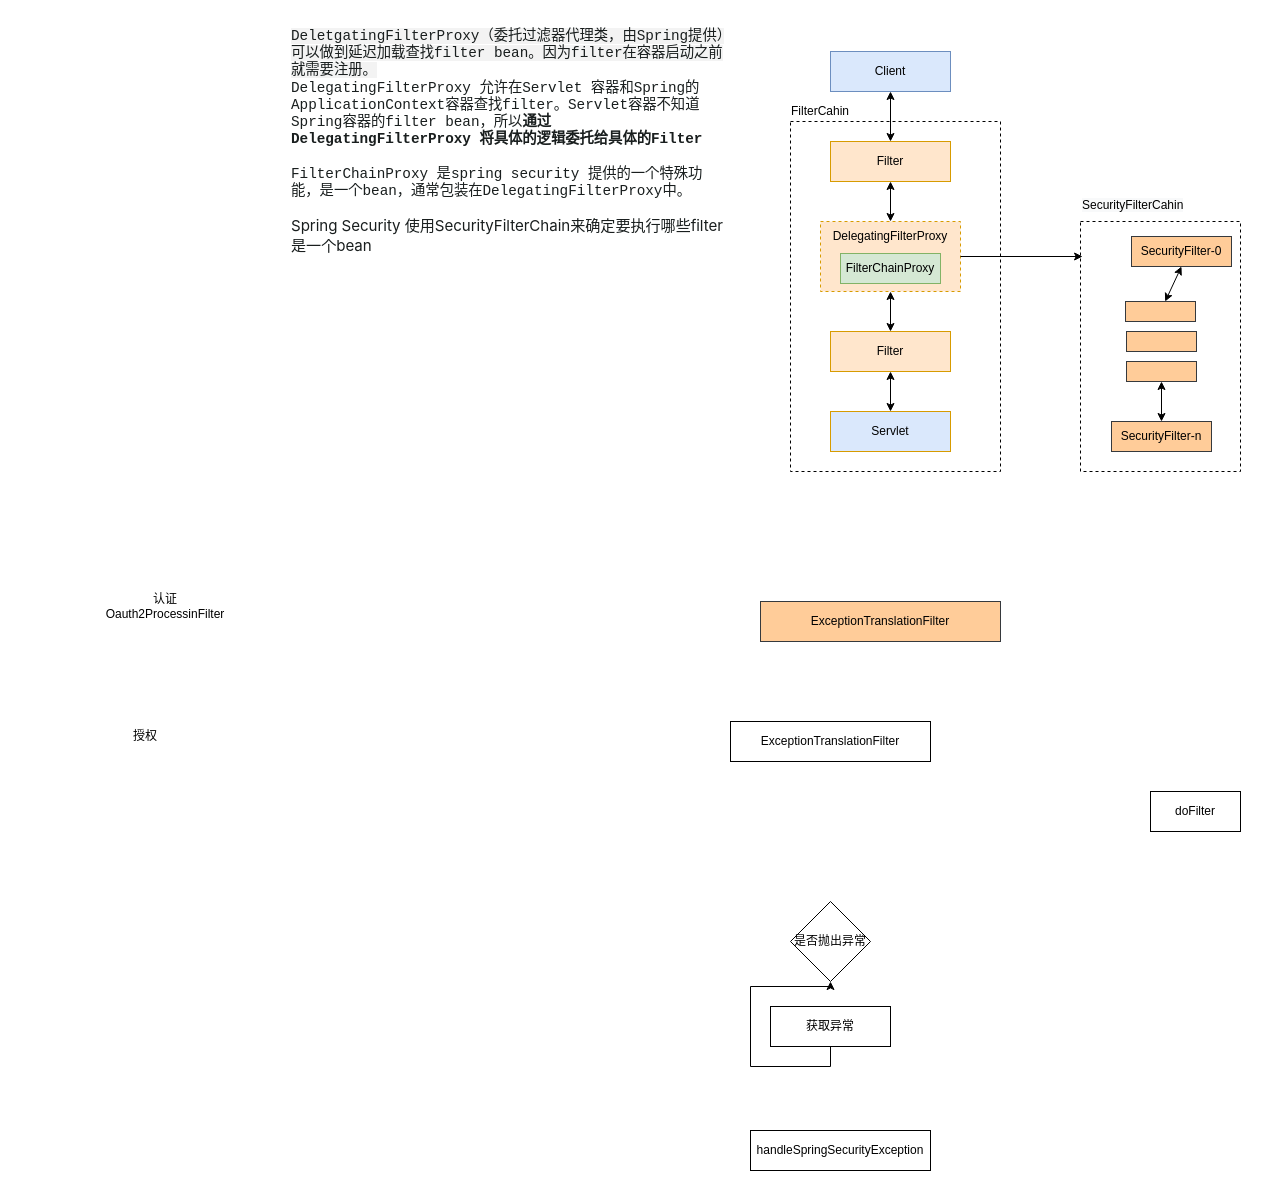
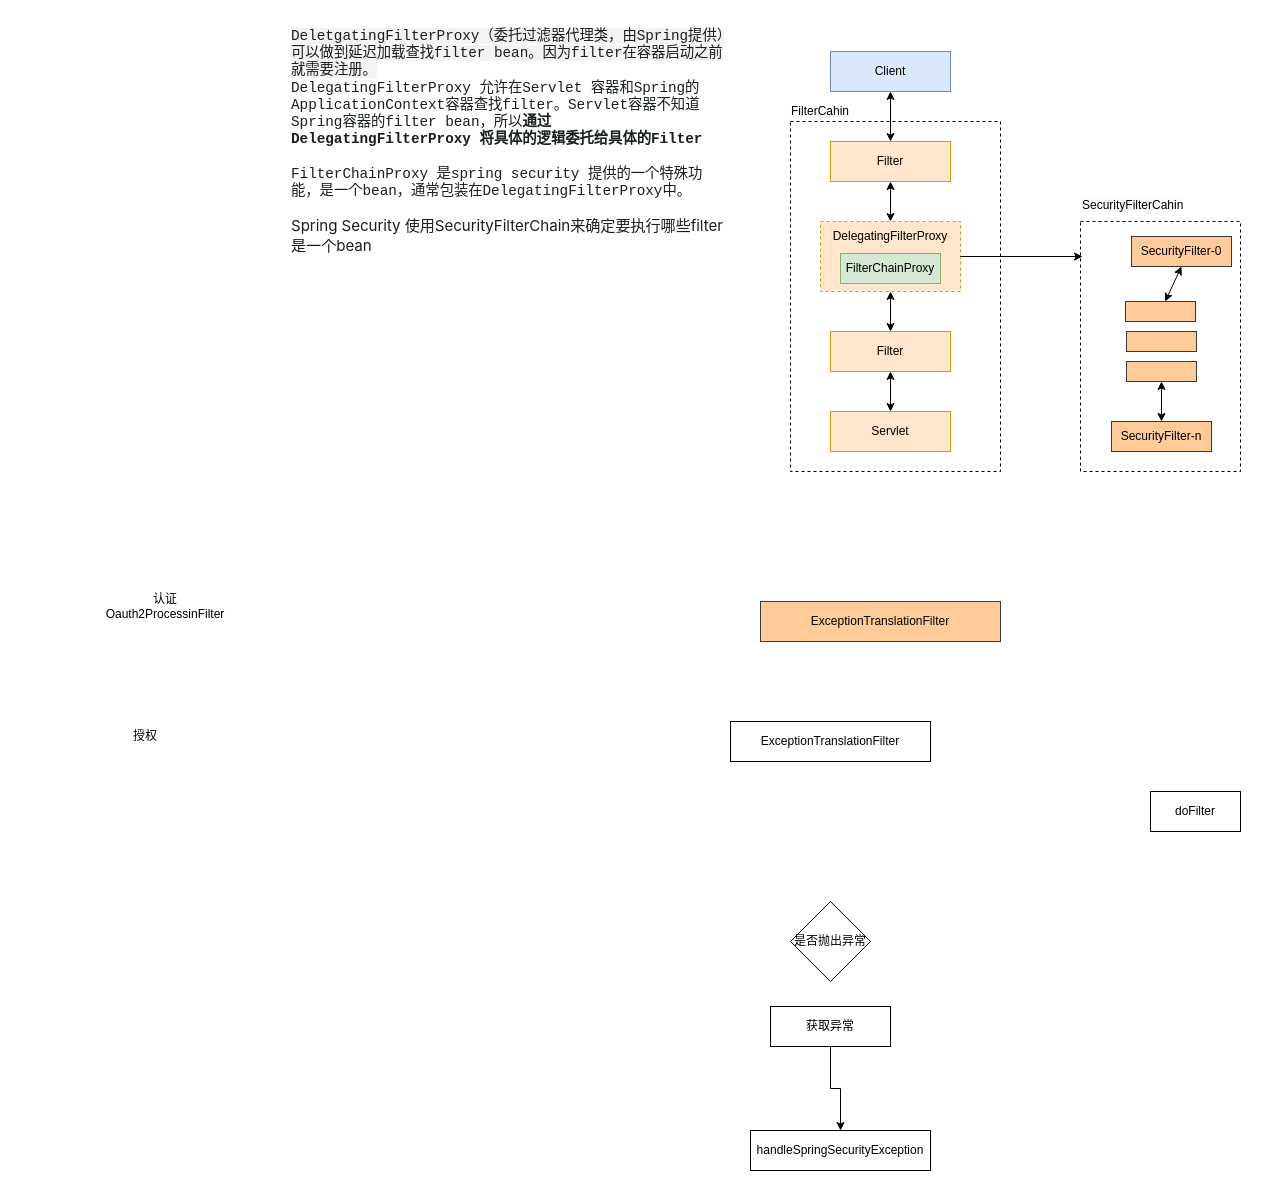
node "Servlet": fillcolor #dae8fc -> #ffe6cc
edge "获取异常" -> "是否抛出异常": now "获取异常" -> "handleSpringSecurityException"
